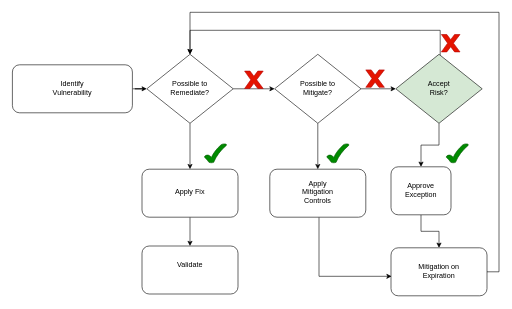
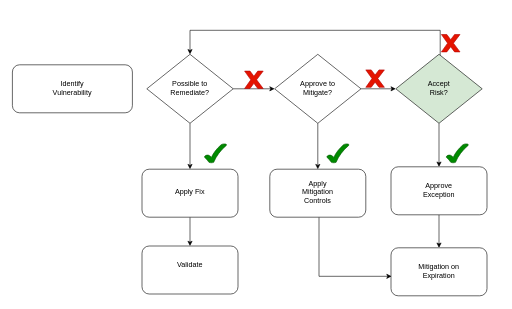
edge "Mitigation on Expiration" -> "Possible to Remediate?": removed
node "Possible to Mitigate?": label "Possible to Mitigate?" -> "Approve to Mitigate?"
edge "Identify Vulnerability" -> "Possible to Remediate?": removed
node "Approve Exception": size 60x48 -> 96x48
